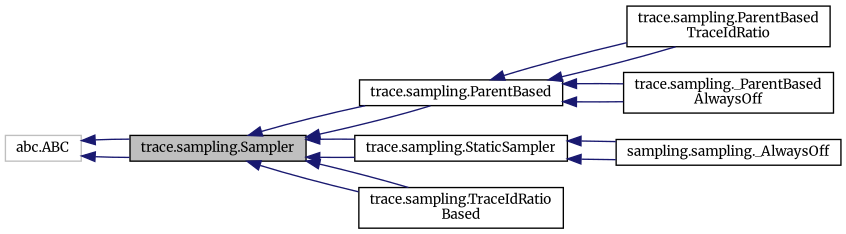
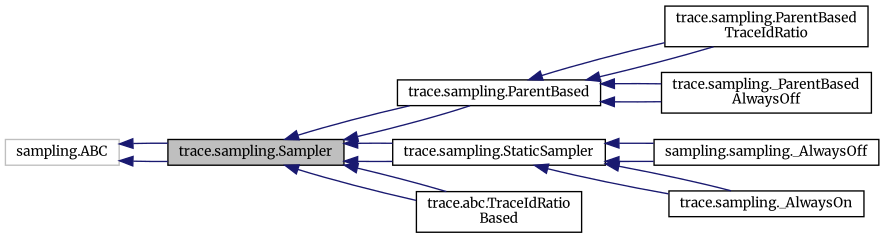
node "abc.ABC": label "abc.ABC" -> "sampling.ABC"
node "trace.sampling._AlwaysOn": added
node "trace.sampling.TraceIdRatio Based": label "trace.sampling.TraceIdRatio Based" -> "trace.abc.TraceIdRatio Based"
